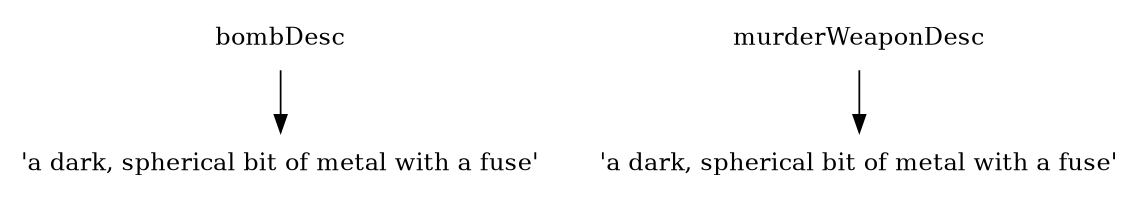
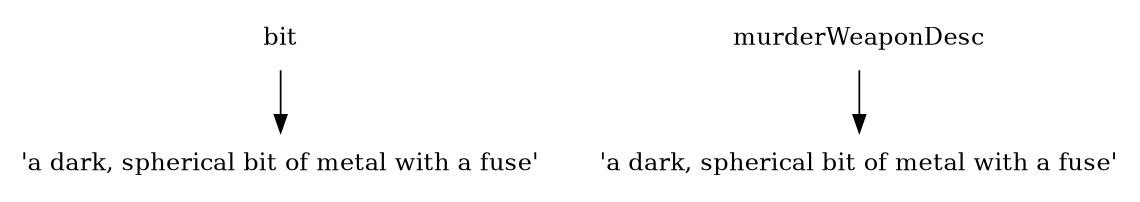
node "bombDesc": label "bombDesc" -> "bit"
